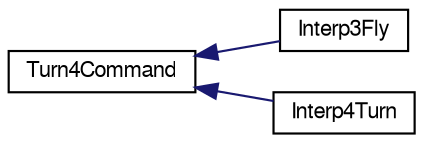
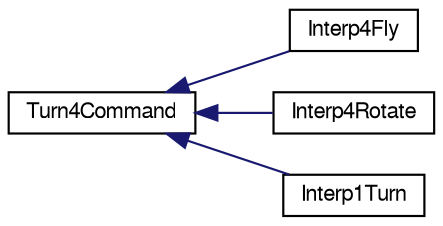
node "Interp3Fly": label "Interp3Fly" -> "Interp4Fly"
node "Interp4Turn": label "Interp4Turn" -> "Interp1Turn"
node "Interp4Rotate": added
